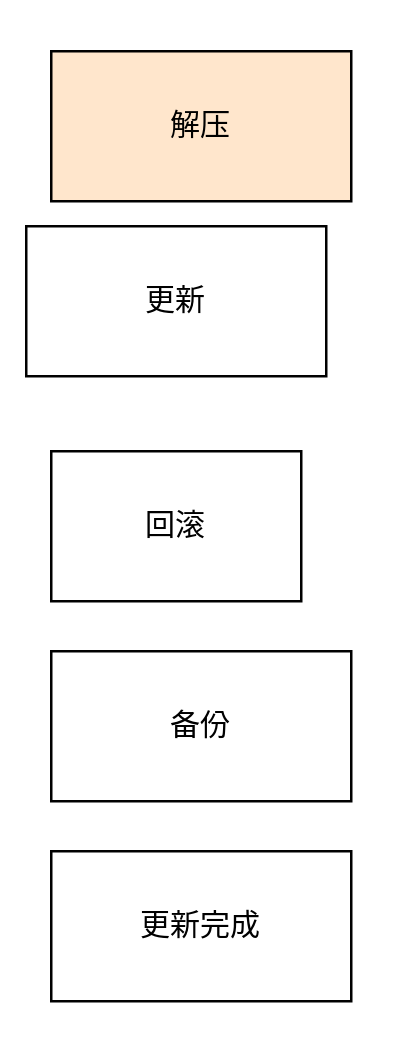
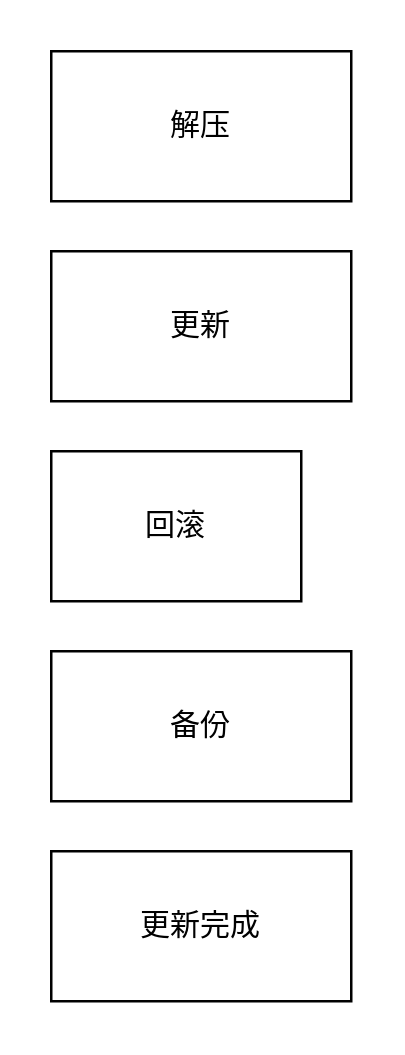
node "解压": fillcolor #ffe6cc -> #ffffff
node "更新": moved (176, 301) -> (201, 326)
